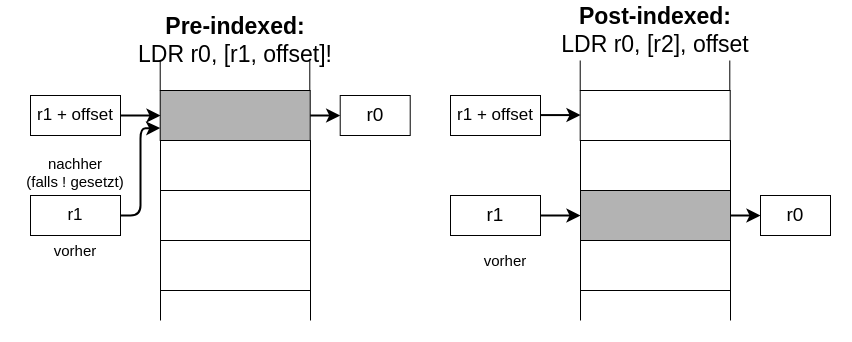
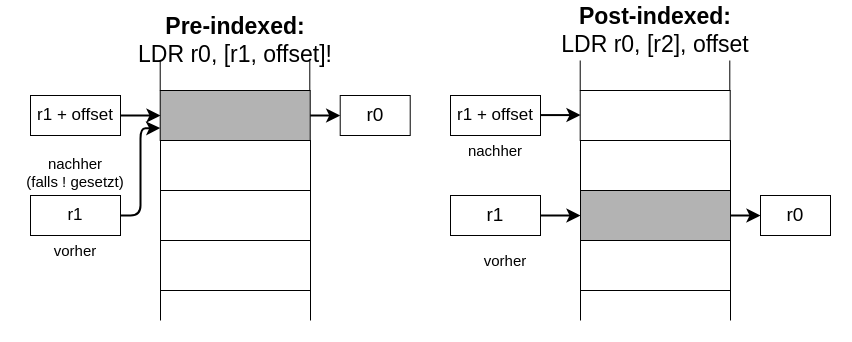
node "nachher": added
